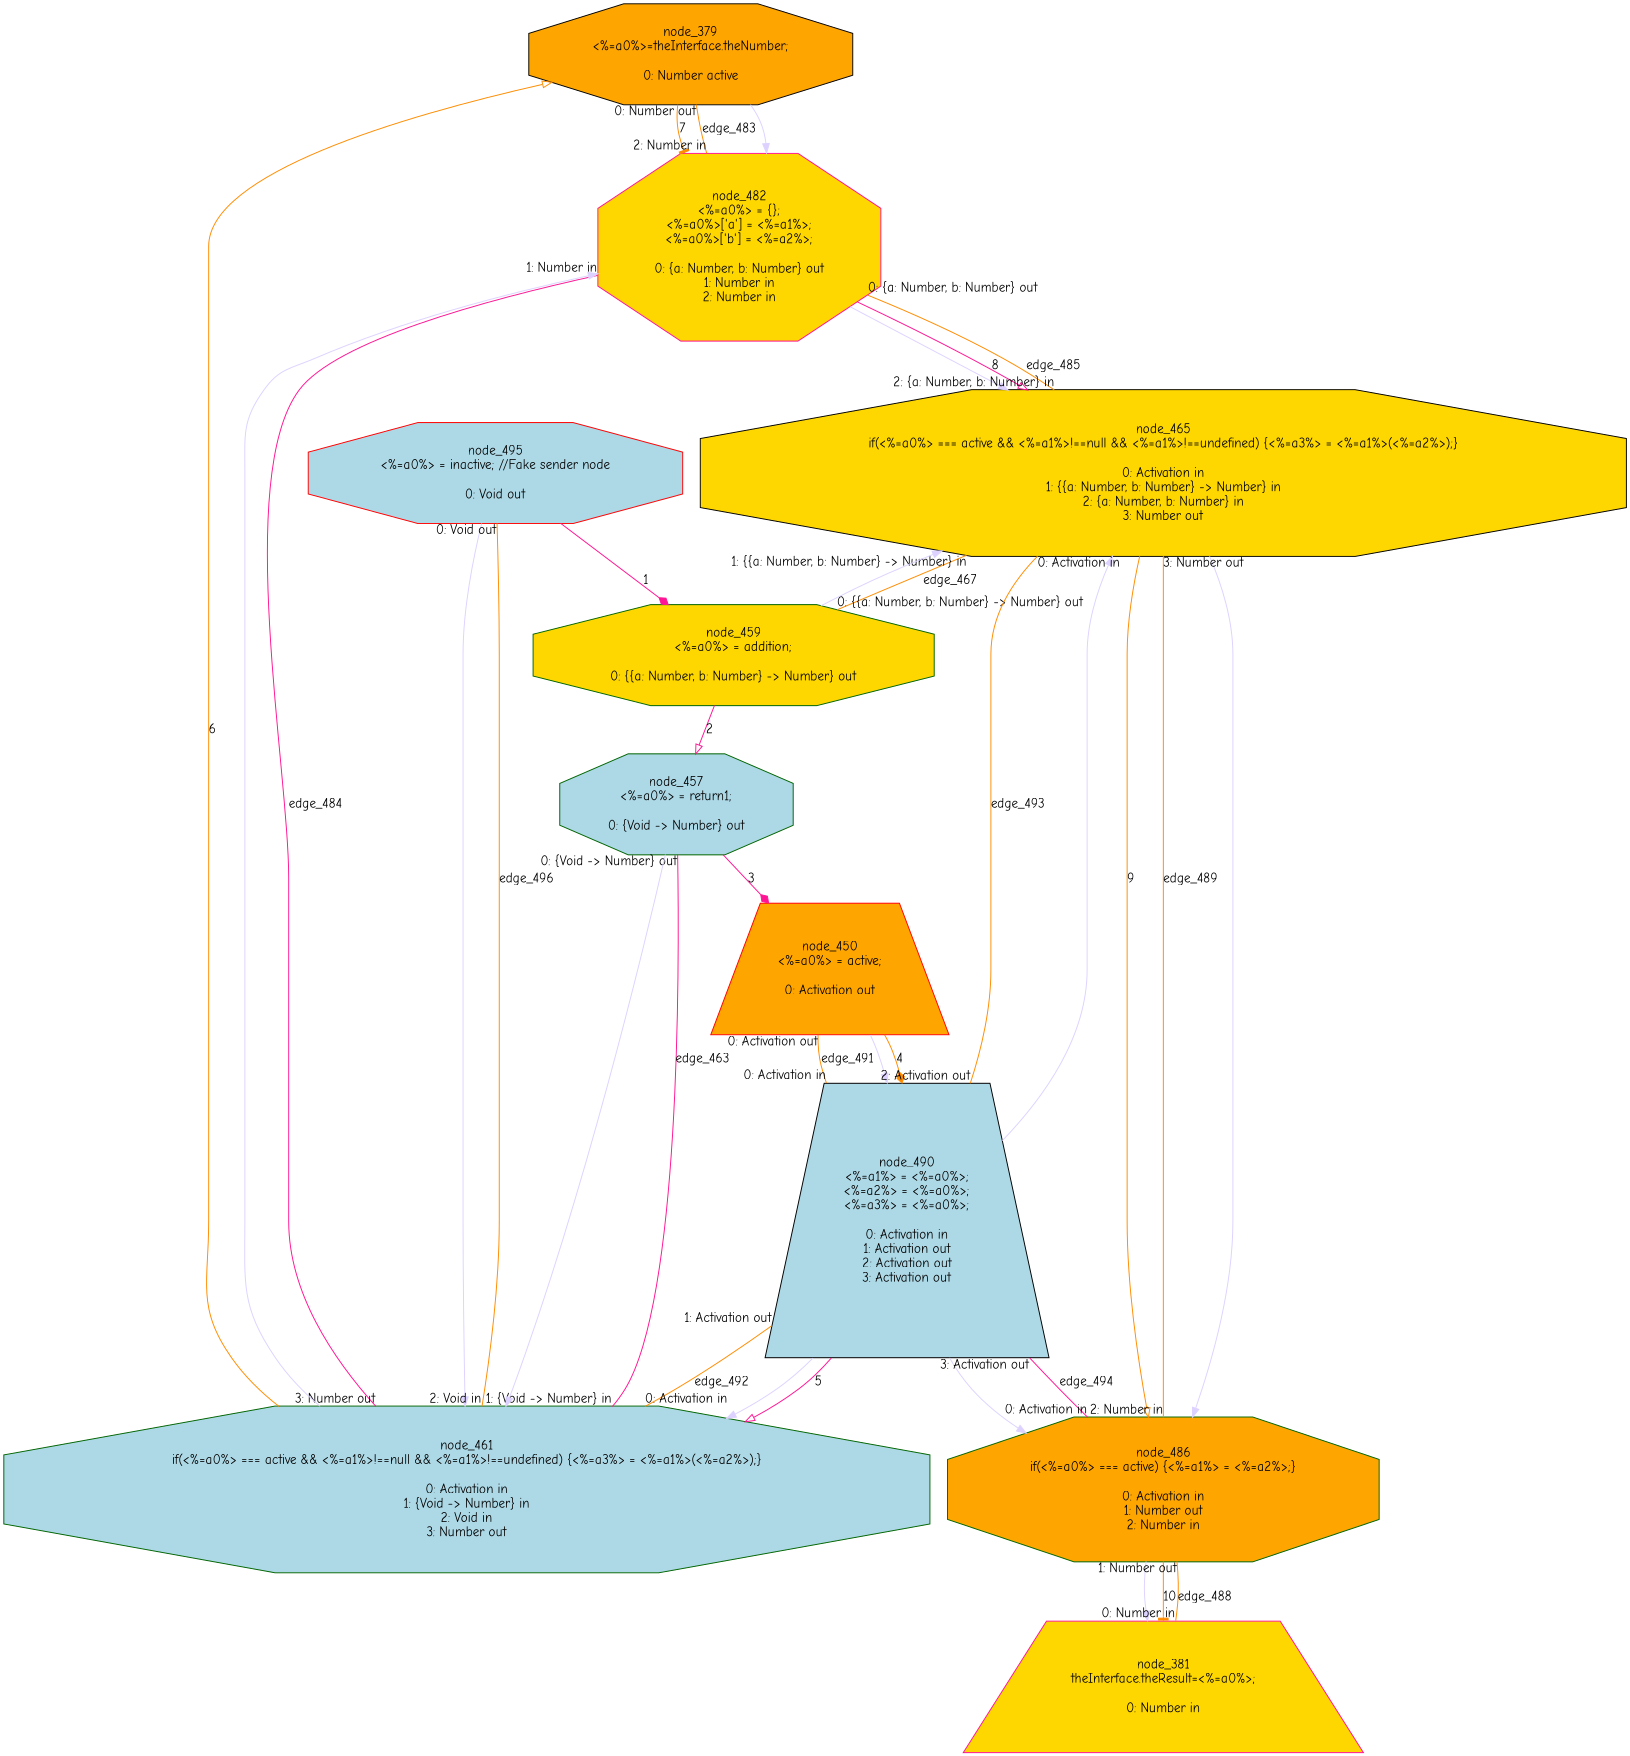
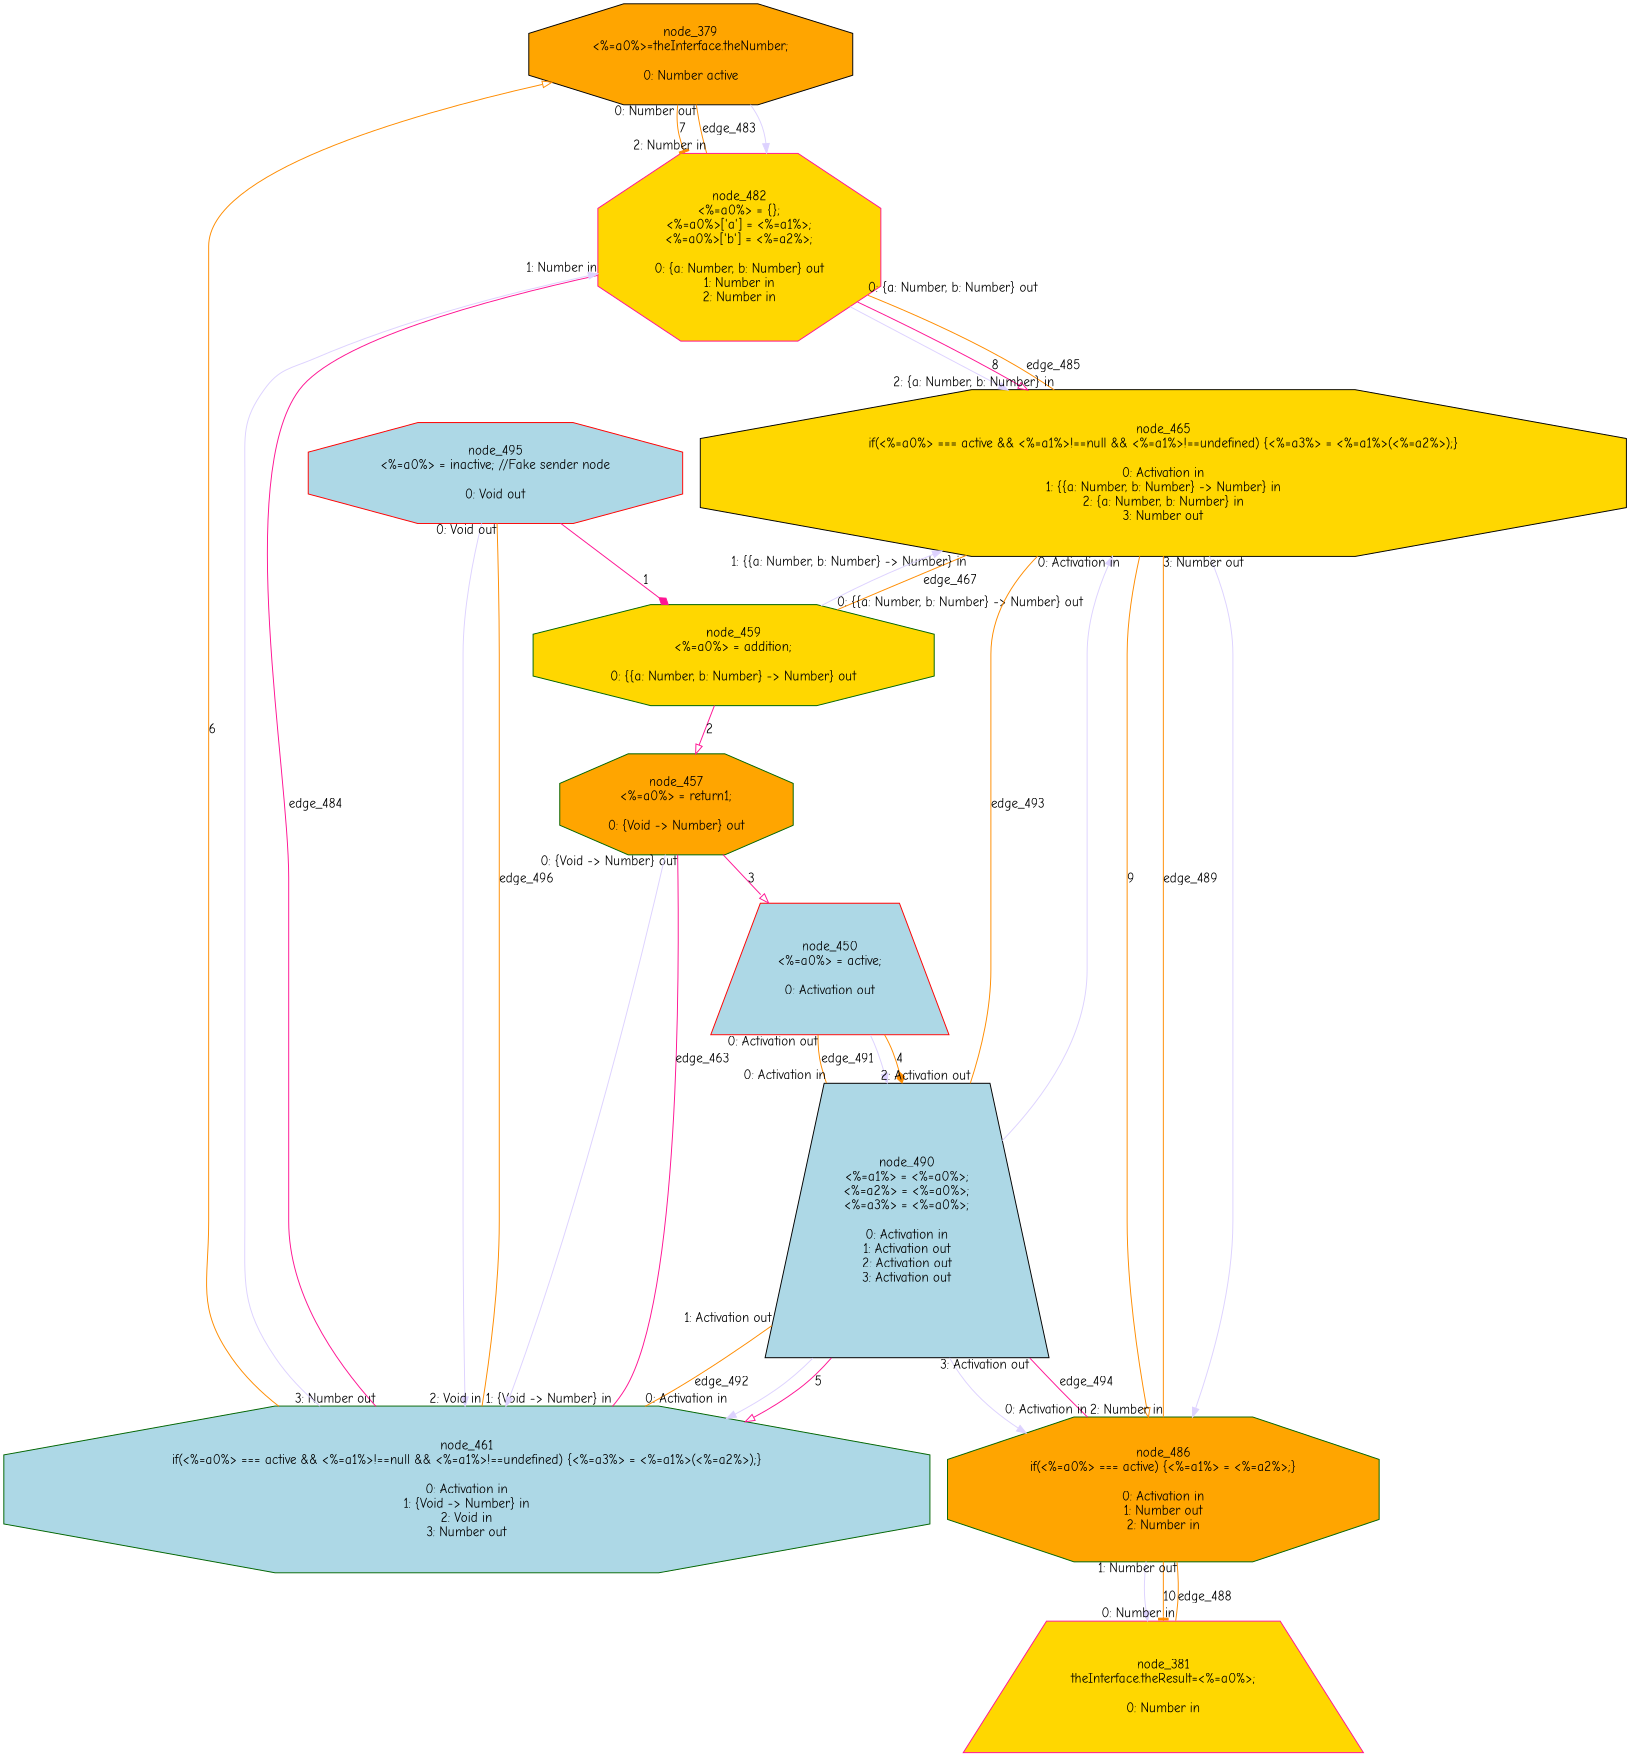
node "node_457 <%=a0%> = return1; 0: {Void -> Number} out": fillcolor lightblue -> orange
edge "node_457 <%=a0%> = return1; 0: {Void -> Number} out" -> "node_450 <%=a0%> = active; 0: Activation out": arrowhead diamond -> onormal
node "node_450 <%=a0%> = active; 0: Activation out": fillcolor orange -> lightblue
